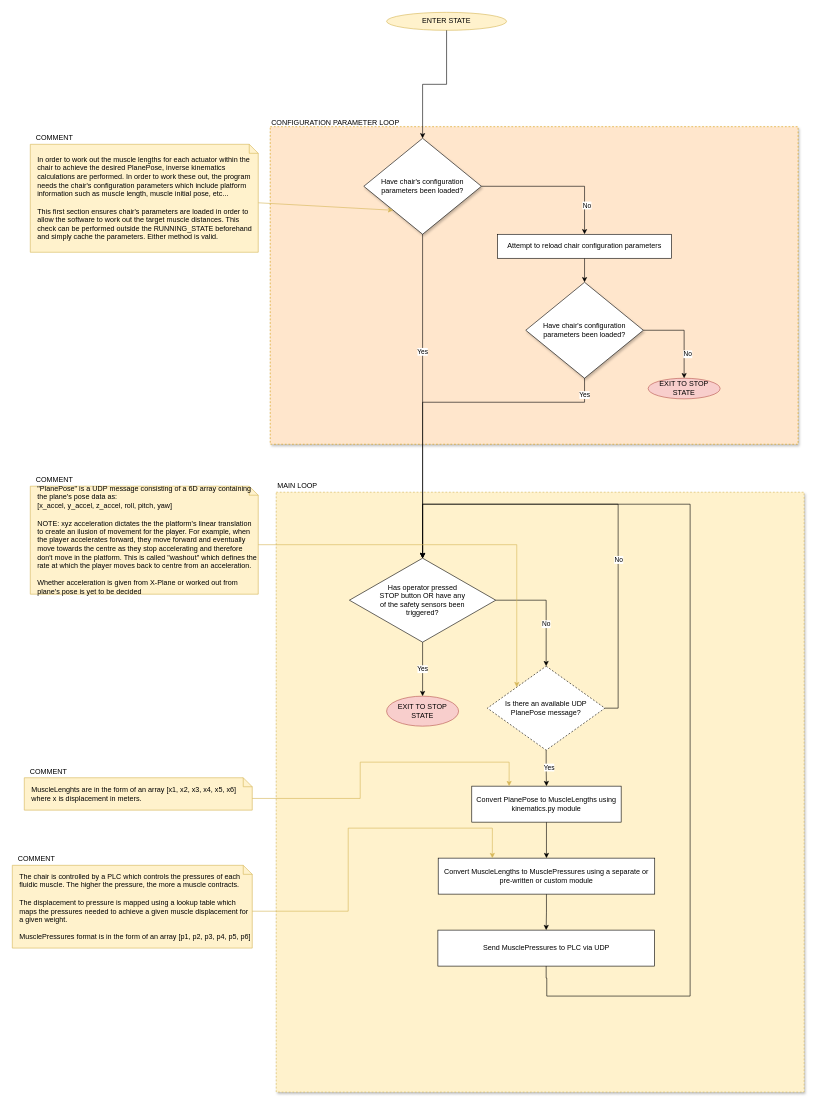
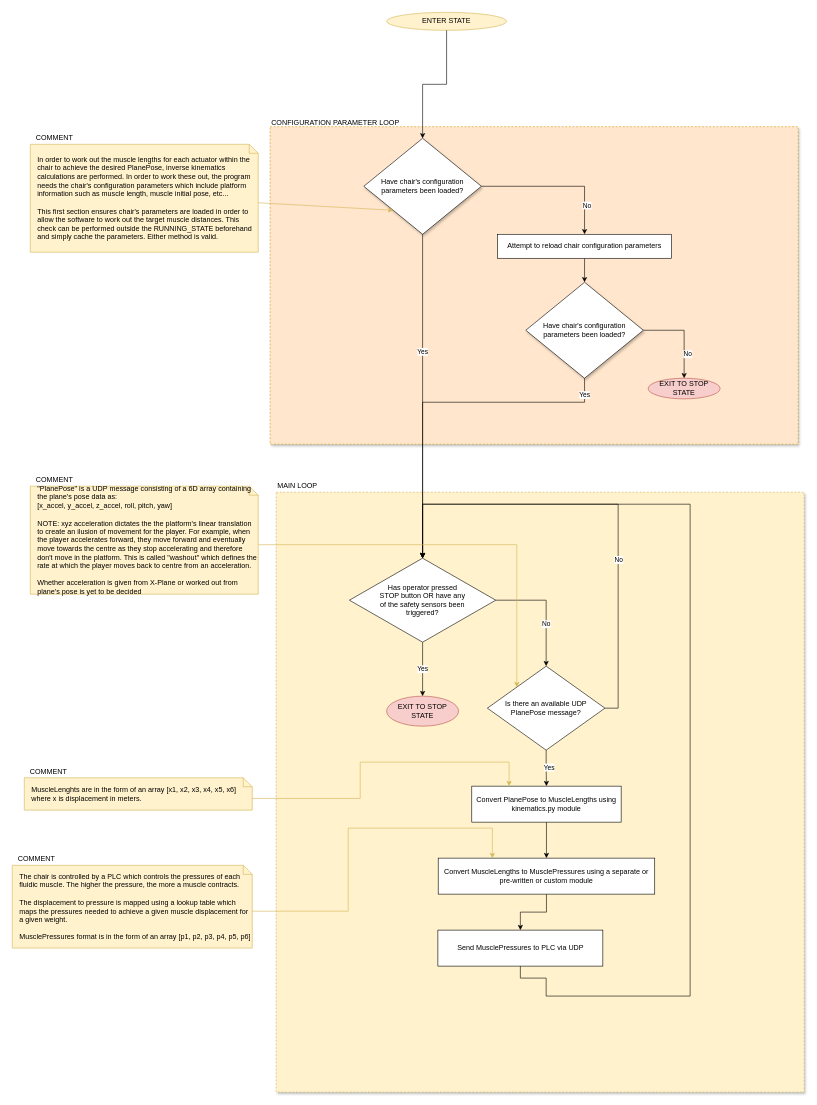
node "Is there an available UDP PlanePose message?": style dashed -> solid
node "Send MusclePressures to PLC via UDP": size 217x36 -> 165x36
